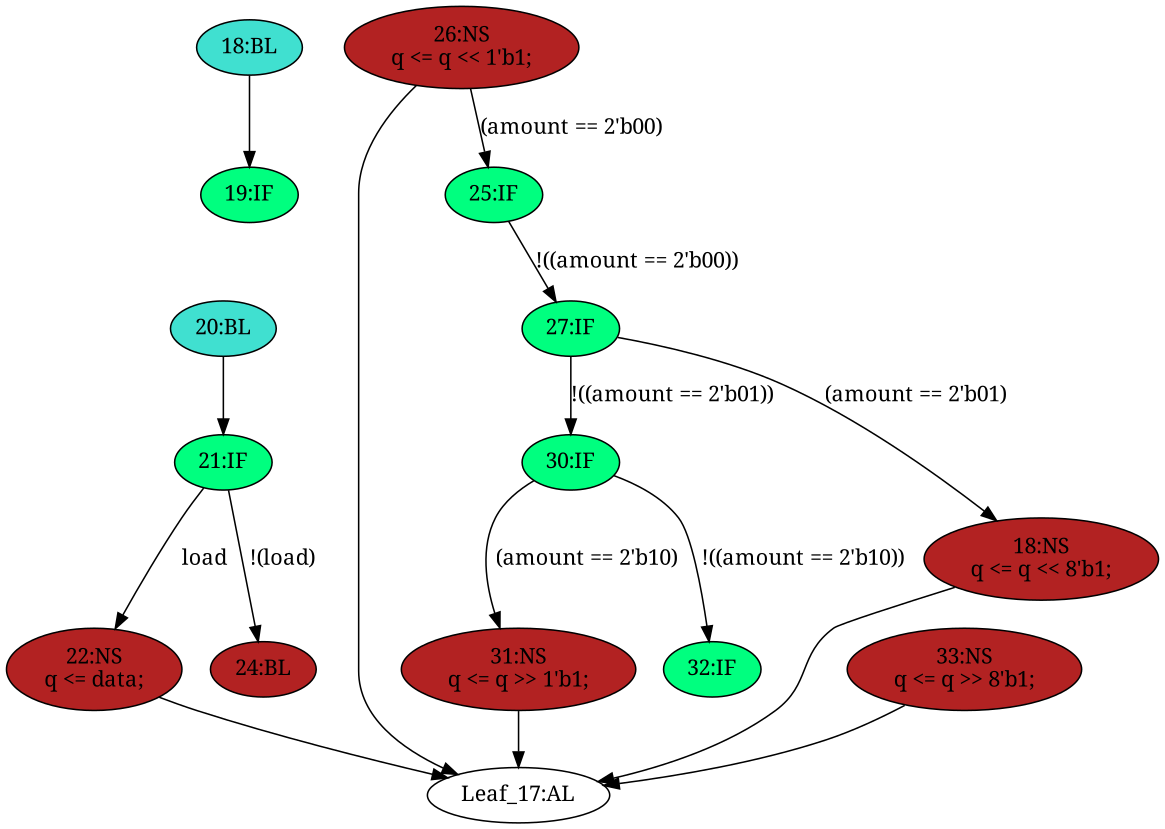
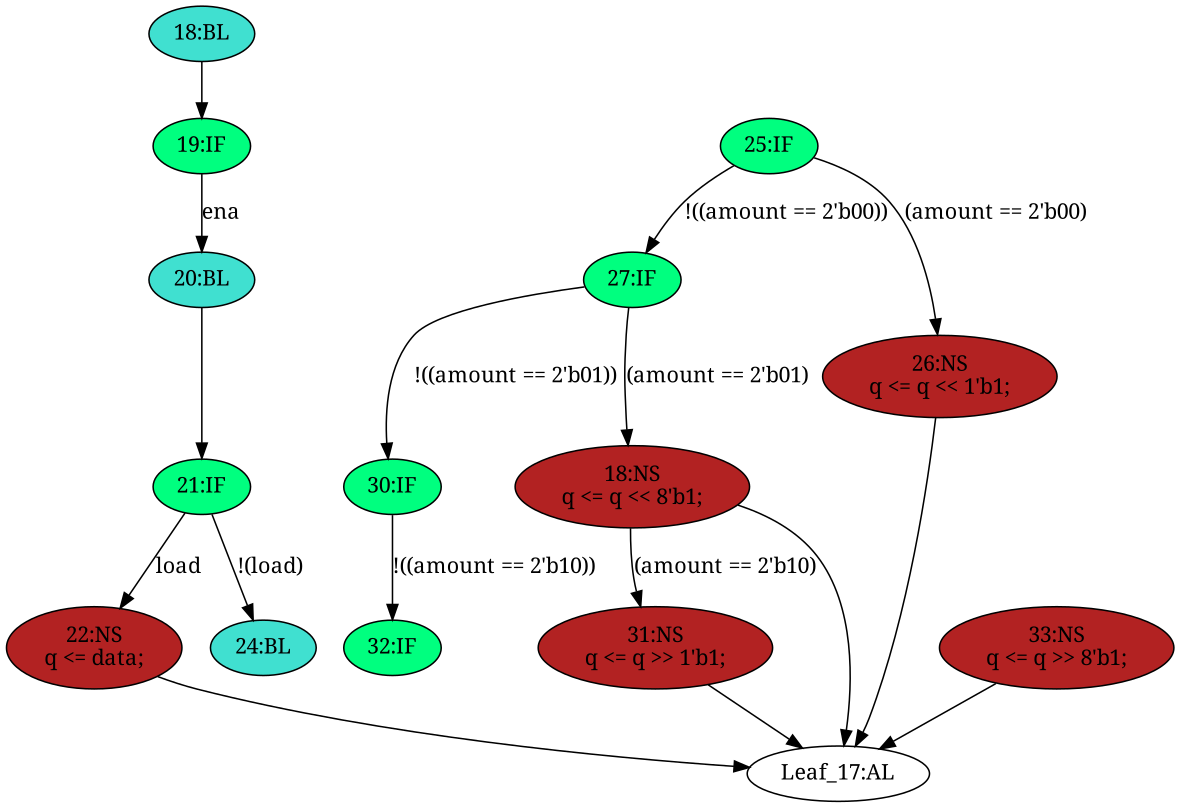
edge "26:NS q <= q << 1'b1;" -> "25:IF": reversed
edge "19:IF" -> "20:BL": added, label "ena"
edge "30:IF" -> "31:NS q <= q >> 1'b1;": now "18:NS q <= q << 8'b1;" -> "31:NS q <= q >> 1'b1;"
node "24:BL": fillcolor firebrick -> turquoise
